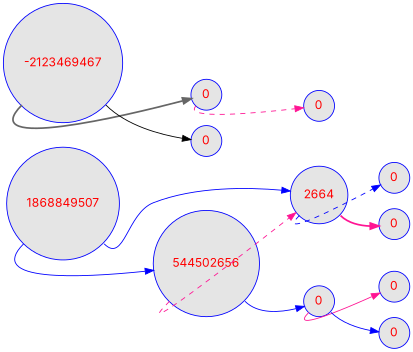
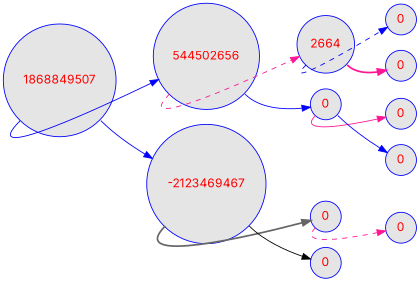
edge "1868849507" -> "2664": now "1868849507" -> "-2123469467"
